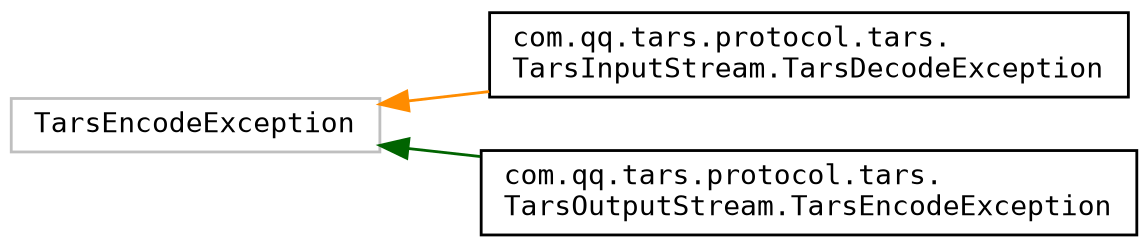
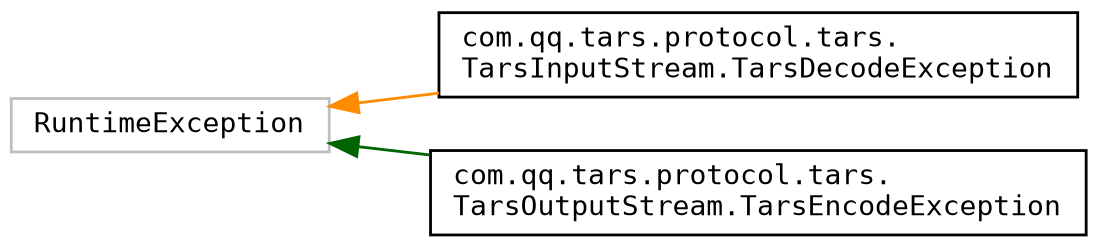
node "TarsEncodeException": label "TarsEncodeException" -> "RuntimeException"
